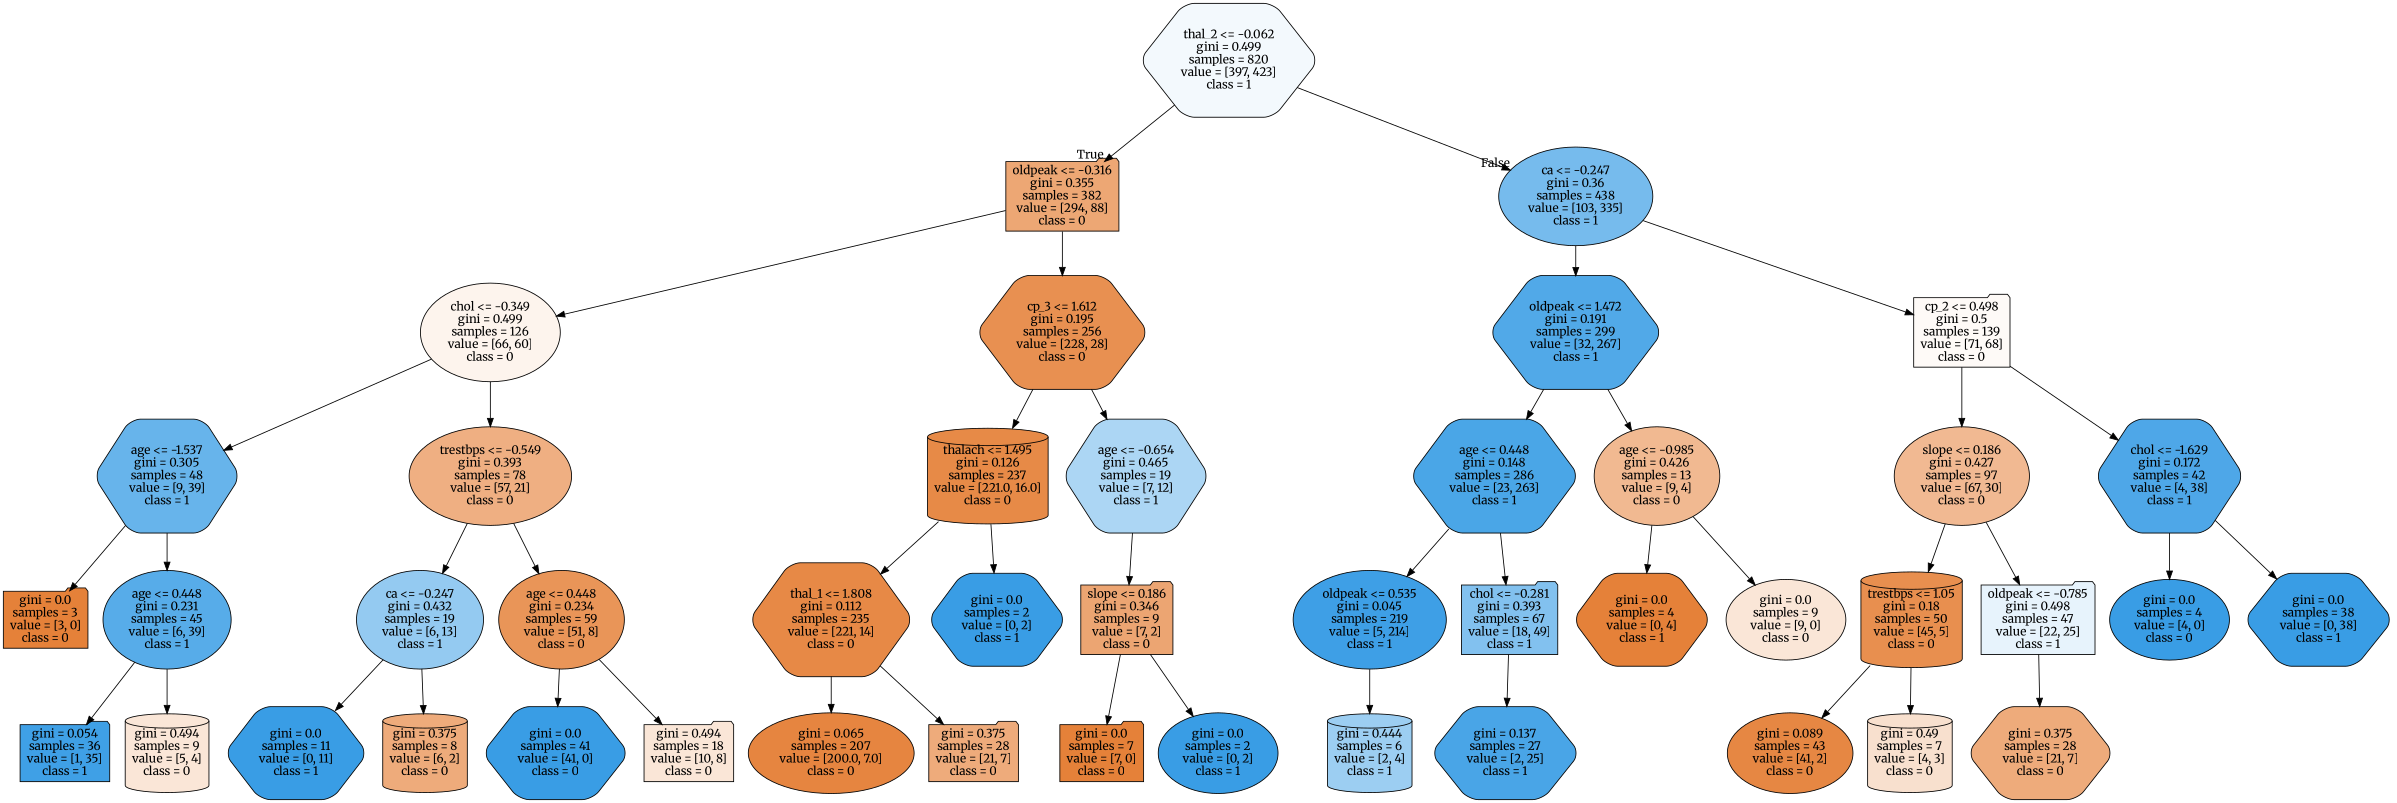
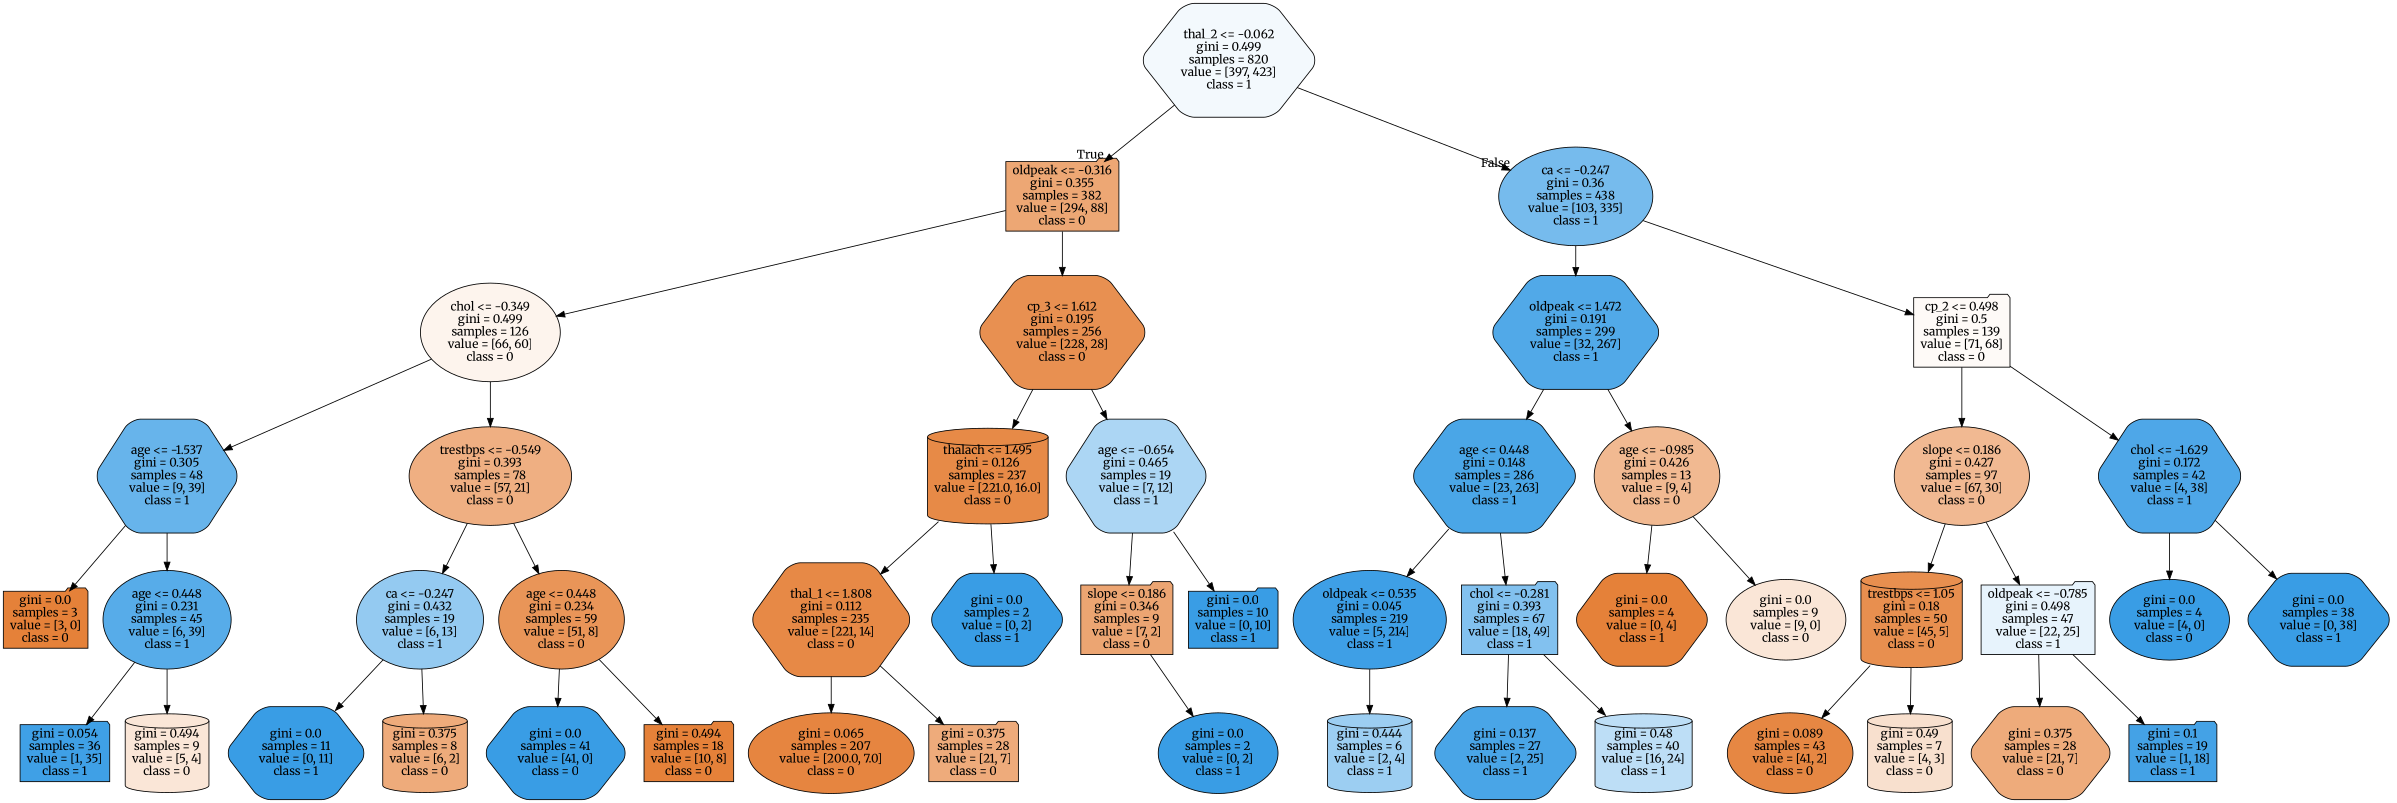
node "gini = 0.0 samples = 10 value = [0, 10] class = 1": added
node "gini = 0.494 samples = 18 value = [10, 8] class = 0": fillcolor #fae6d7 -> #e58139
node "gini = 0.0 samples = 7 value = [7, 0] class = 0": removed
node "gini = 0.48 samples = 40 value = [16, 24] class = 1": added
node "gini = 0.1 samples = 19 value = [1, 18] class = 1": added
